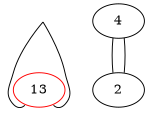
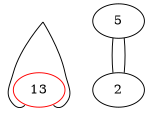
node "4": label "4" -> "5"
